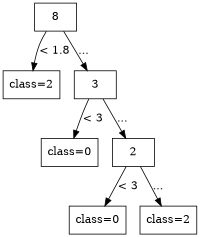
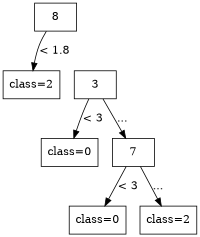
edge "8" -> "3": removed, label "..."
node "2": label "2" -> "7"
